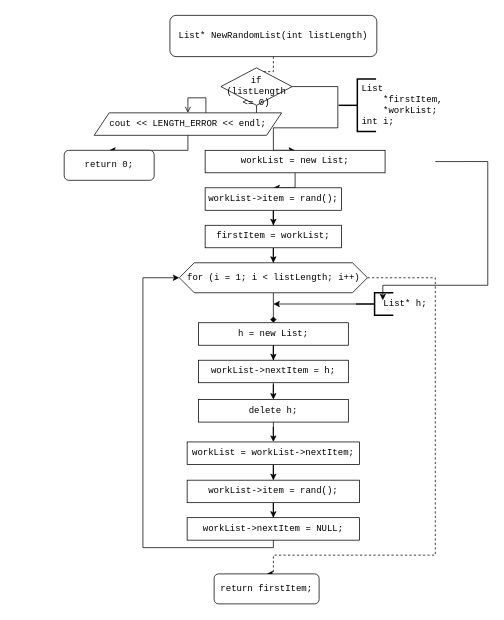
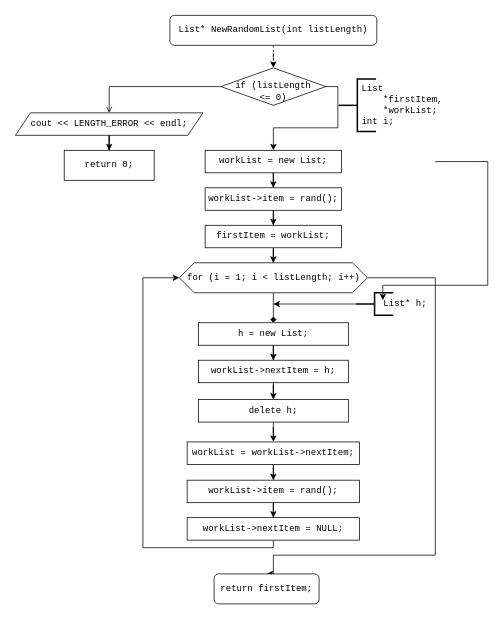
node "List* NewRandomList(int listLength)": size 207x41 -> 207x30
node "if (listLength <= 0)": size 71x38 -> 105x38
node "cout << LENGTH_ERROR << endl;": moved (188, 124) -> (109, 124)
node "workList = new List;": size 180x23 -> 137x23
node "return 0;": shape rounded rectangle -> rectangle
edge "for (i = 1; i < listLength; i++)" -> "return firstItem;": style dashed -> solid
